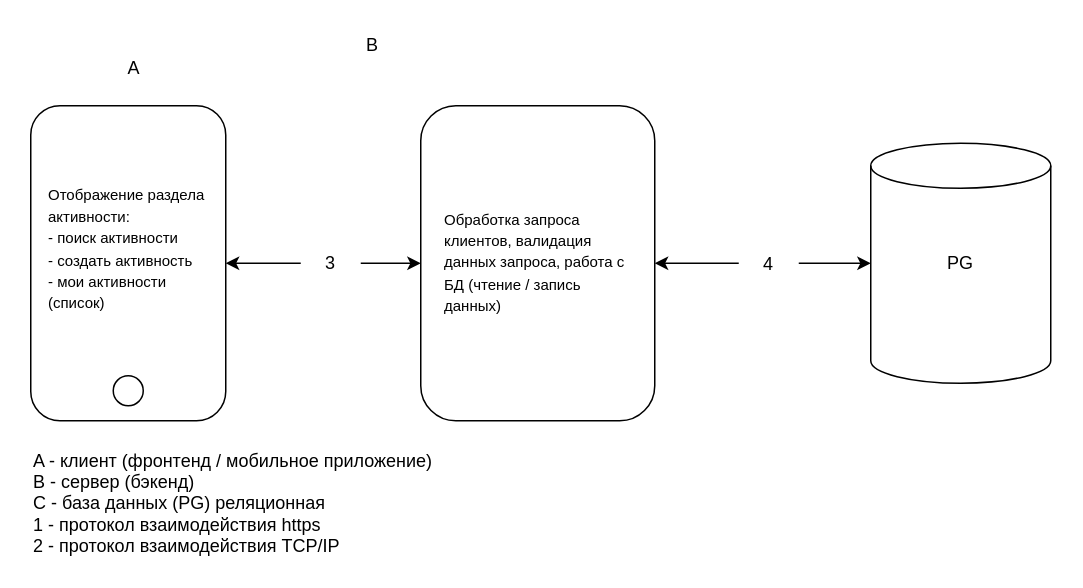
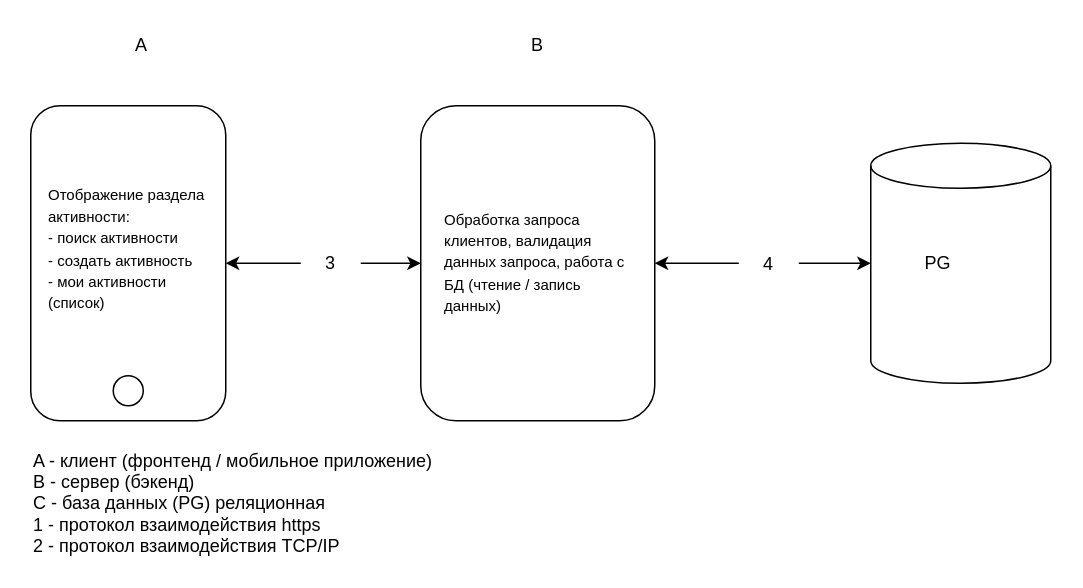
node "B": moved (373, 46) -> (538, 46)
node "A": moved (135, 68) -> (142, 46)
node "PG": moved (961, 263) -> (938, 263)
